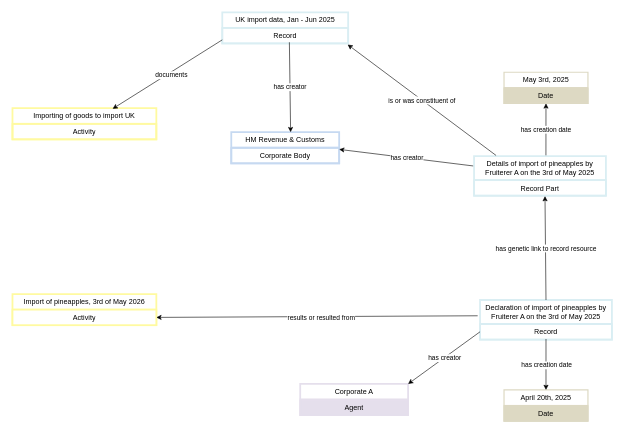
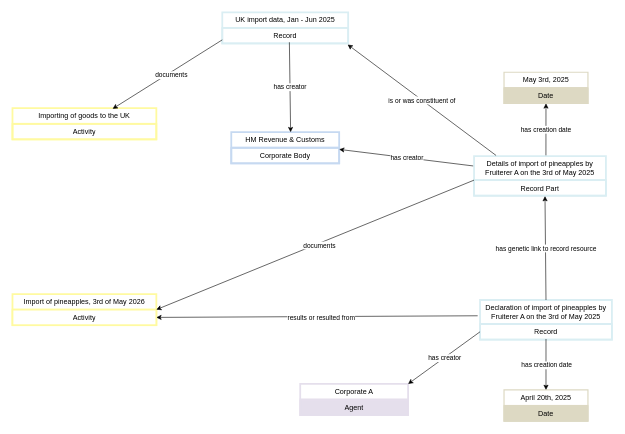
node "Importing of goods to import UK": label "Importing of goods to import UK" -> "Importing of goods to the UK"
edge "Record Part" -> "Import of pineapples, 3rd of May 2026": added, label "documents"
